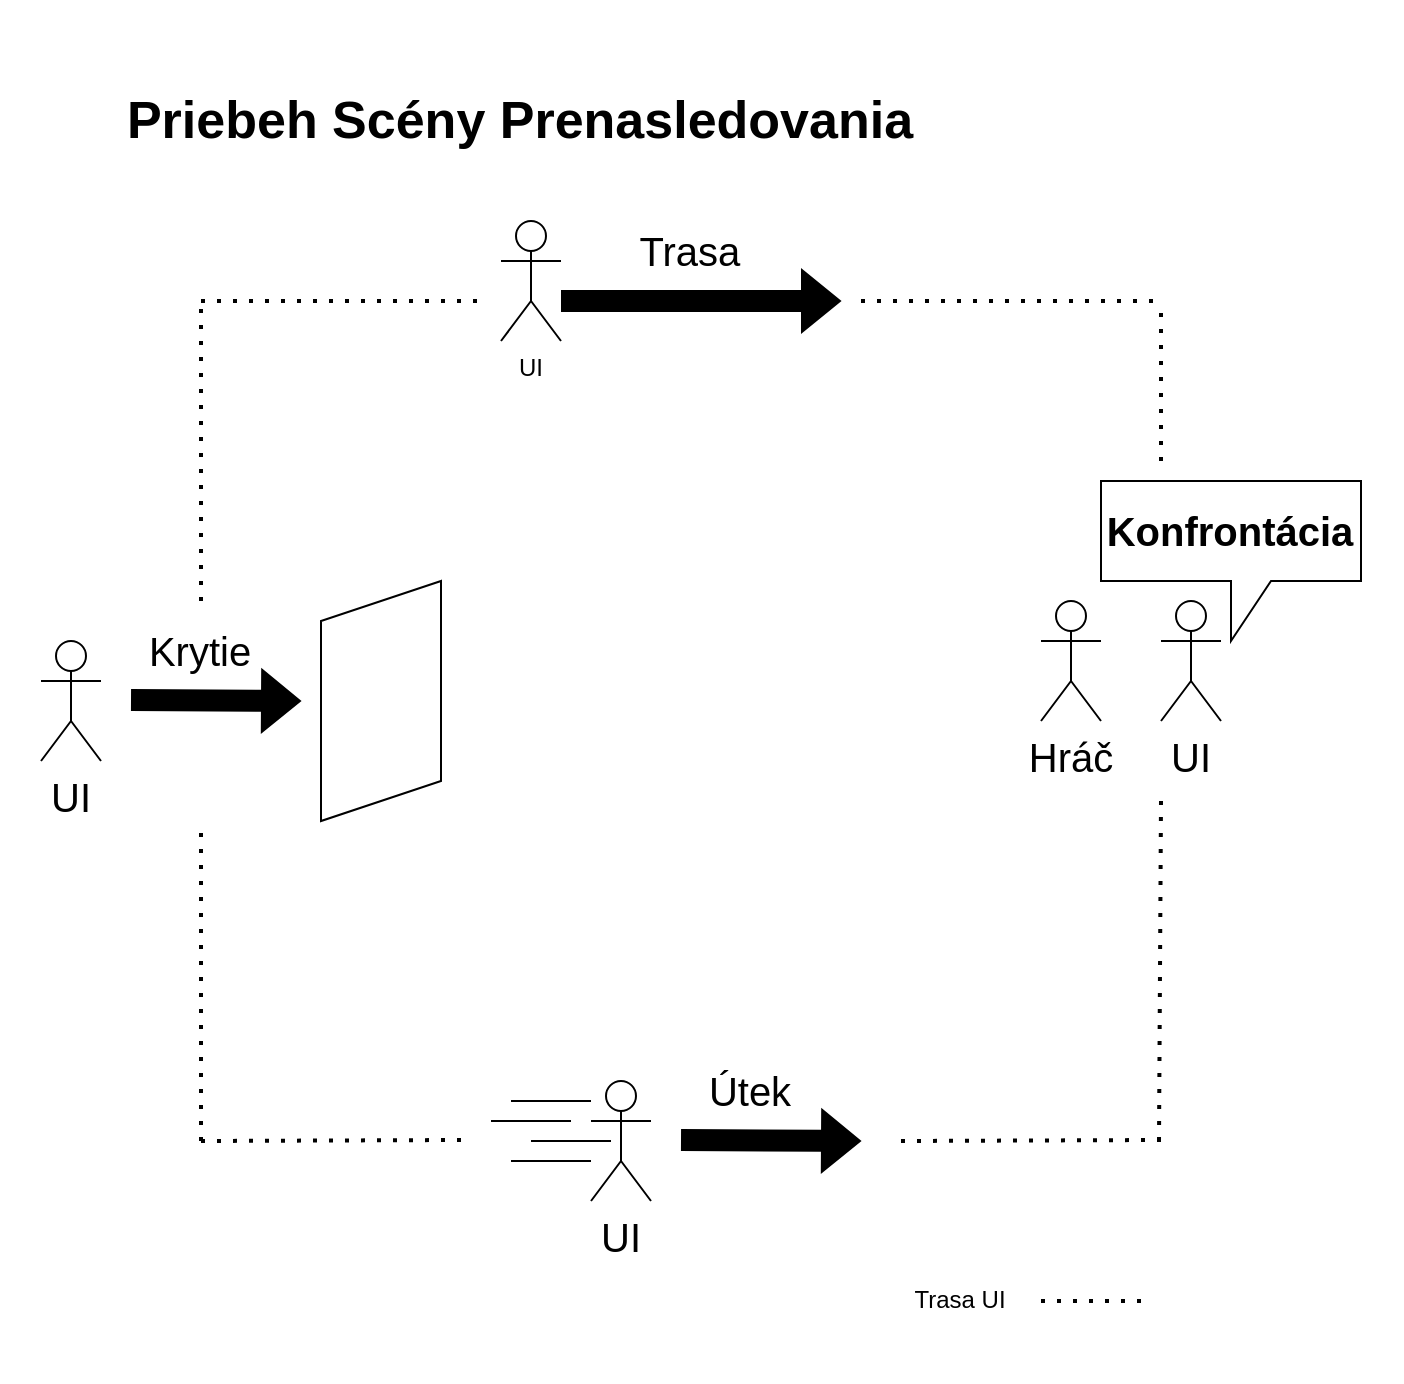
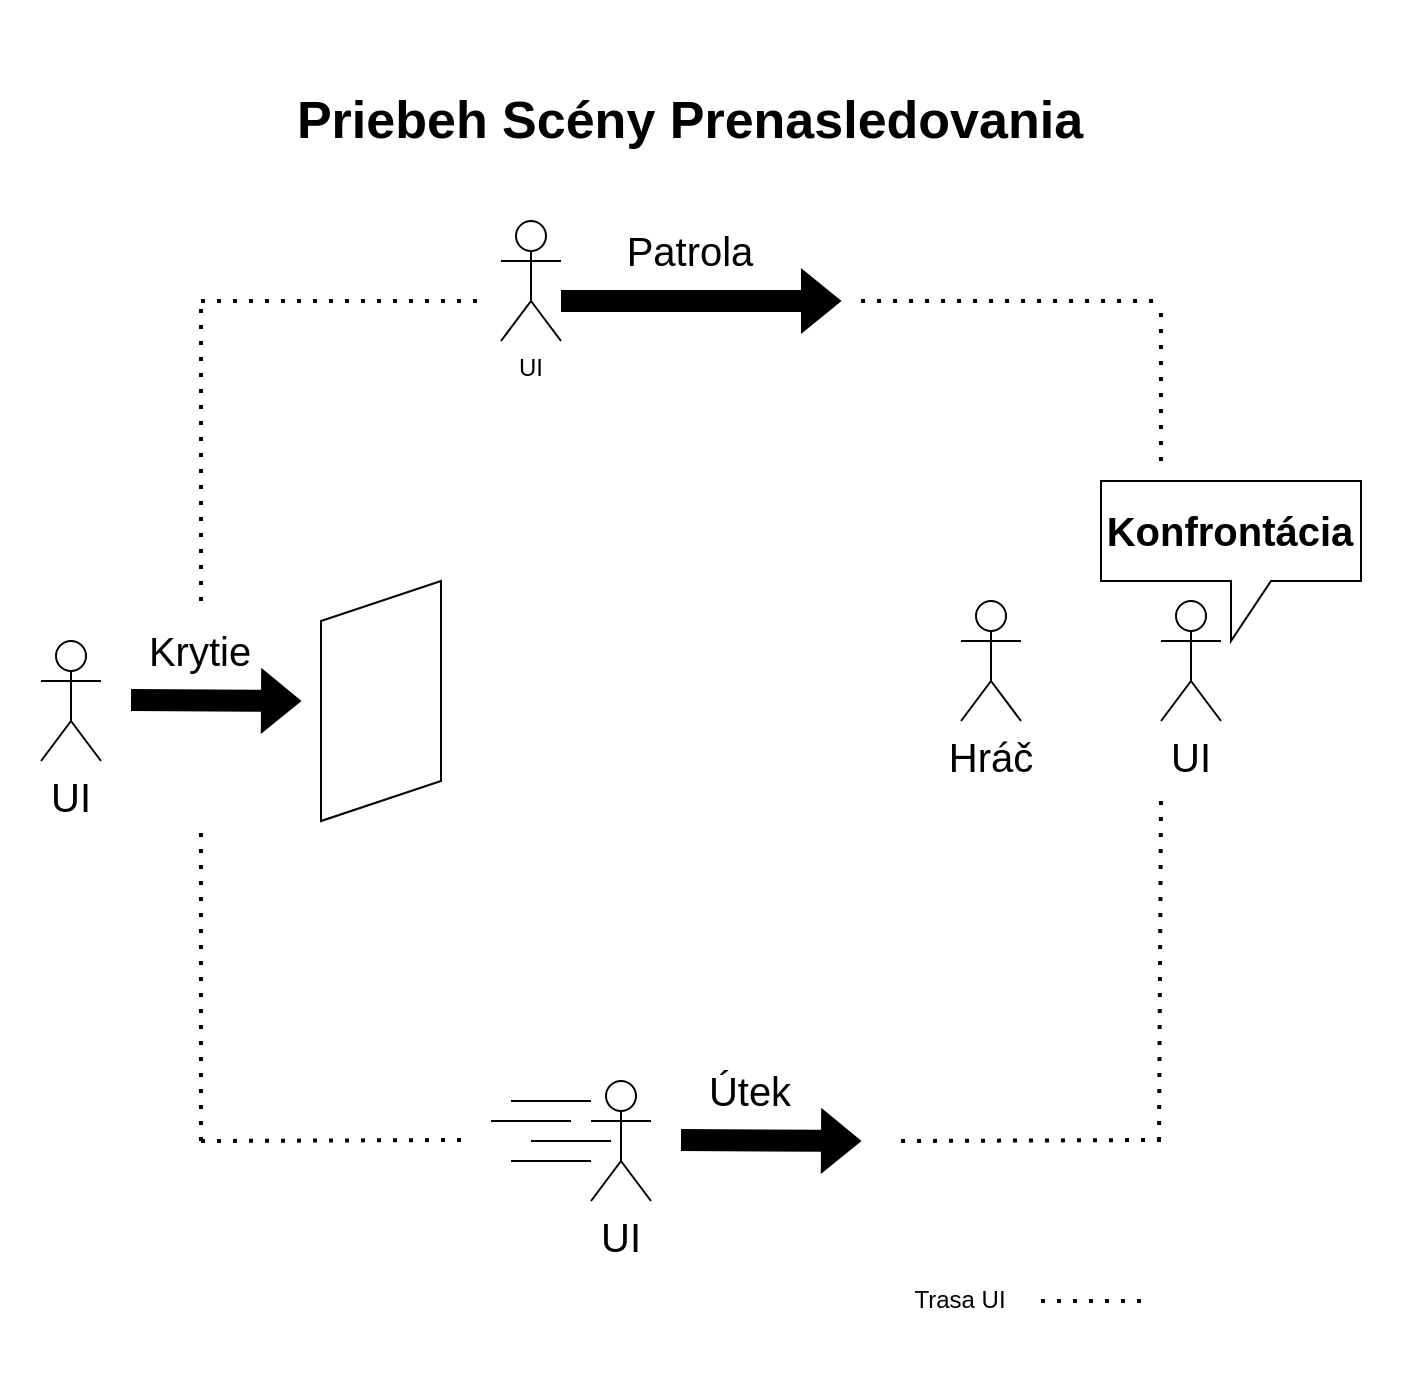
node "Priebeh Scény Prenasledovania": moved (521, 121) -> (691, 121)
node "Trasa": label "Trasa" -> "Patrola"
node "Hráč": moved (1071, 661) -> (991, 661)
